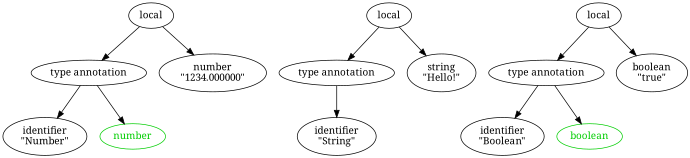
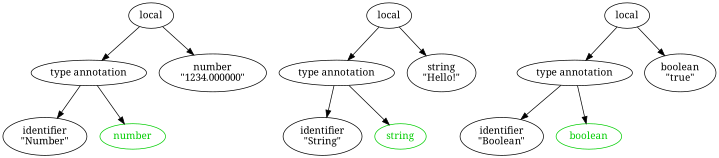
node "string": added
